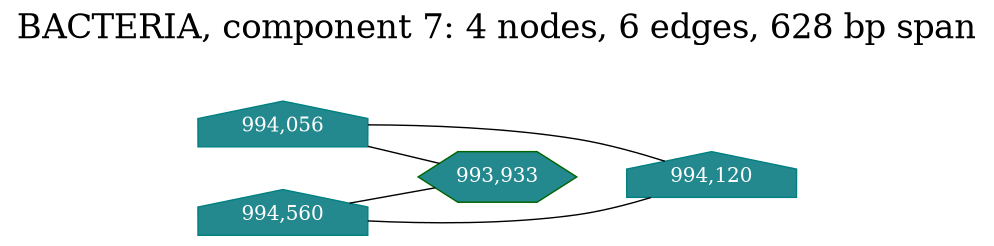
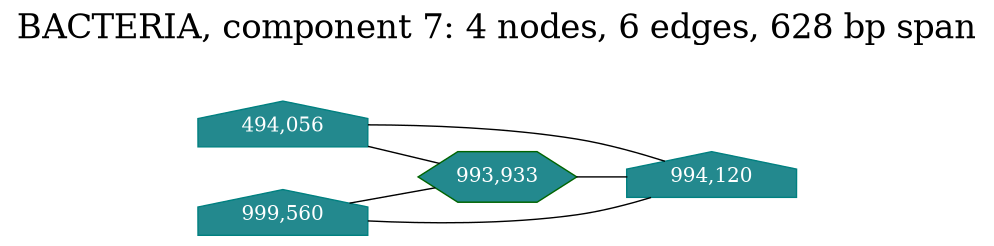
node "994,056": label "994,056" -> "494,056"
edge "993,933" -- "994,120": added
node "994,560": label "994,560" -> "999,560"
